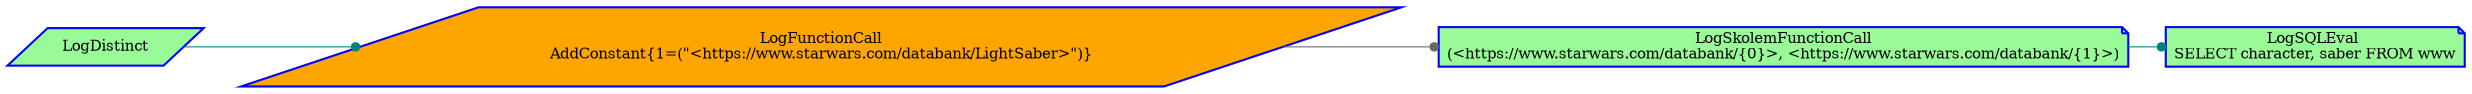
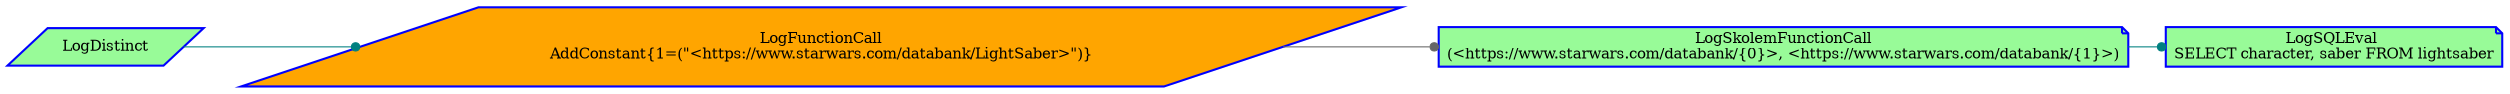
node "LogSQLEval SELECT character, saber FROM www": label "LogSQLEval SELECT character, saber FROM www" -> "LogSQLEval SELECT character, saber FROM lightsaber"
